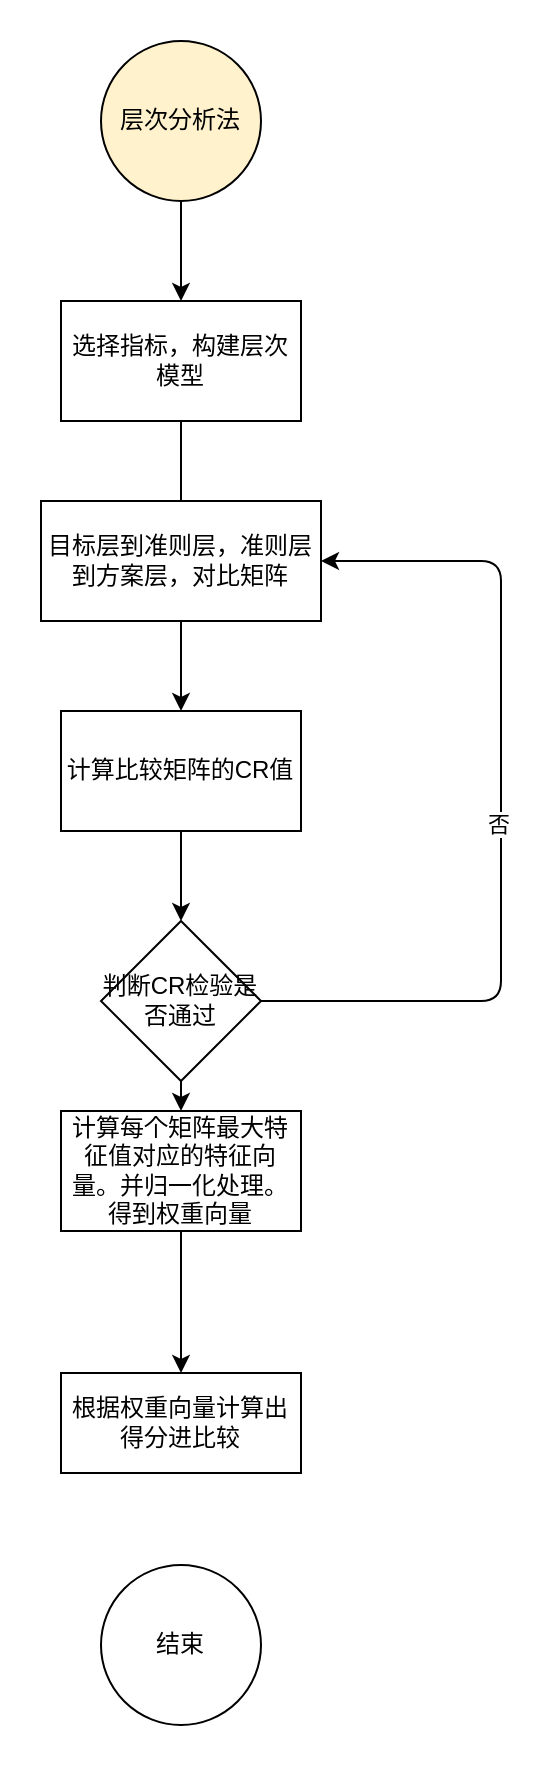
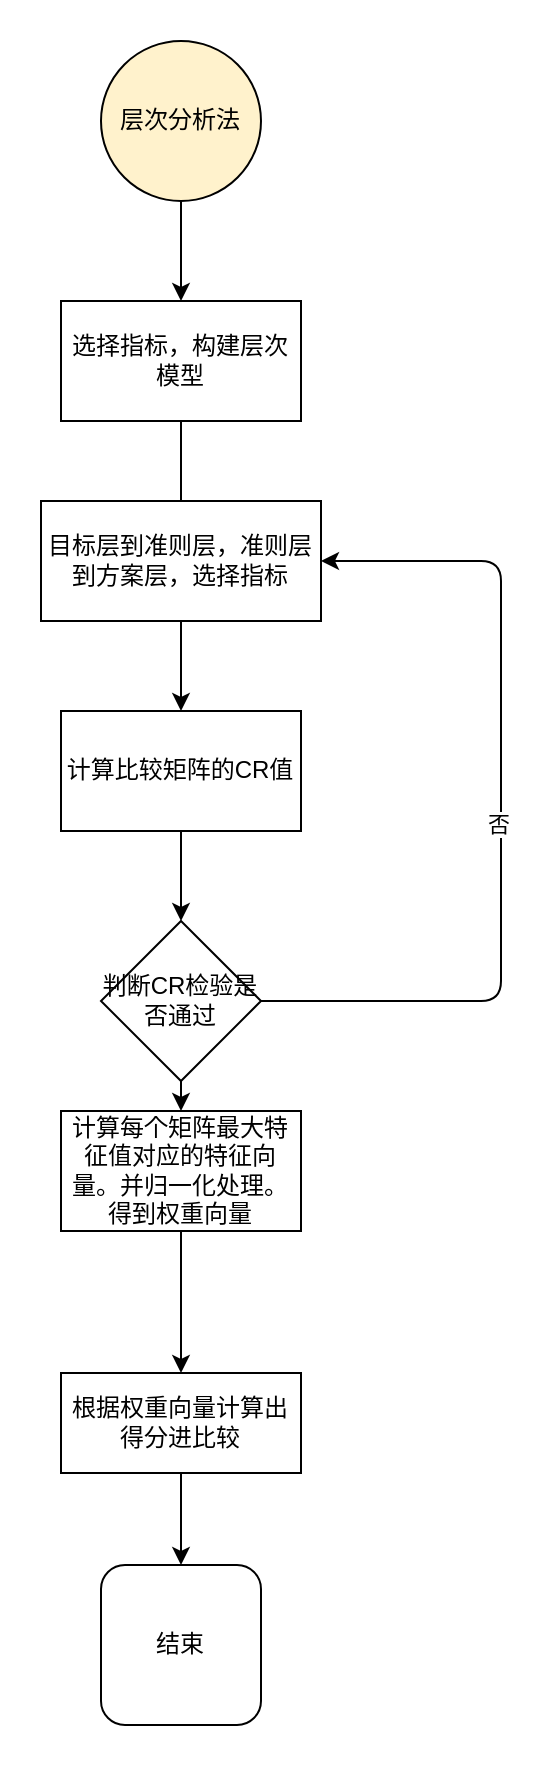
node "目标层到准则层，准则层到方案层，对比矩阵": label "目标层到准则层，准则层到方案层，对比矩阵" -> "目标层到准则层，准则层到方案层，选择指标"
edge "根据权重向量计算出得分进比较" -> "结束": added
node "结束": shape ellipse -> rounded rectangle
